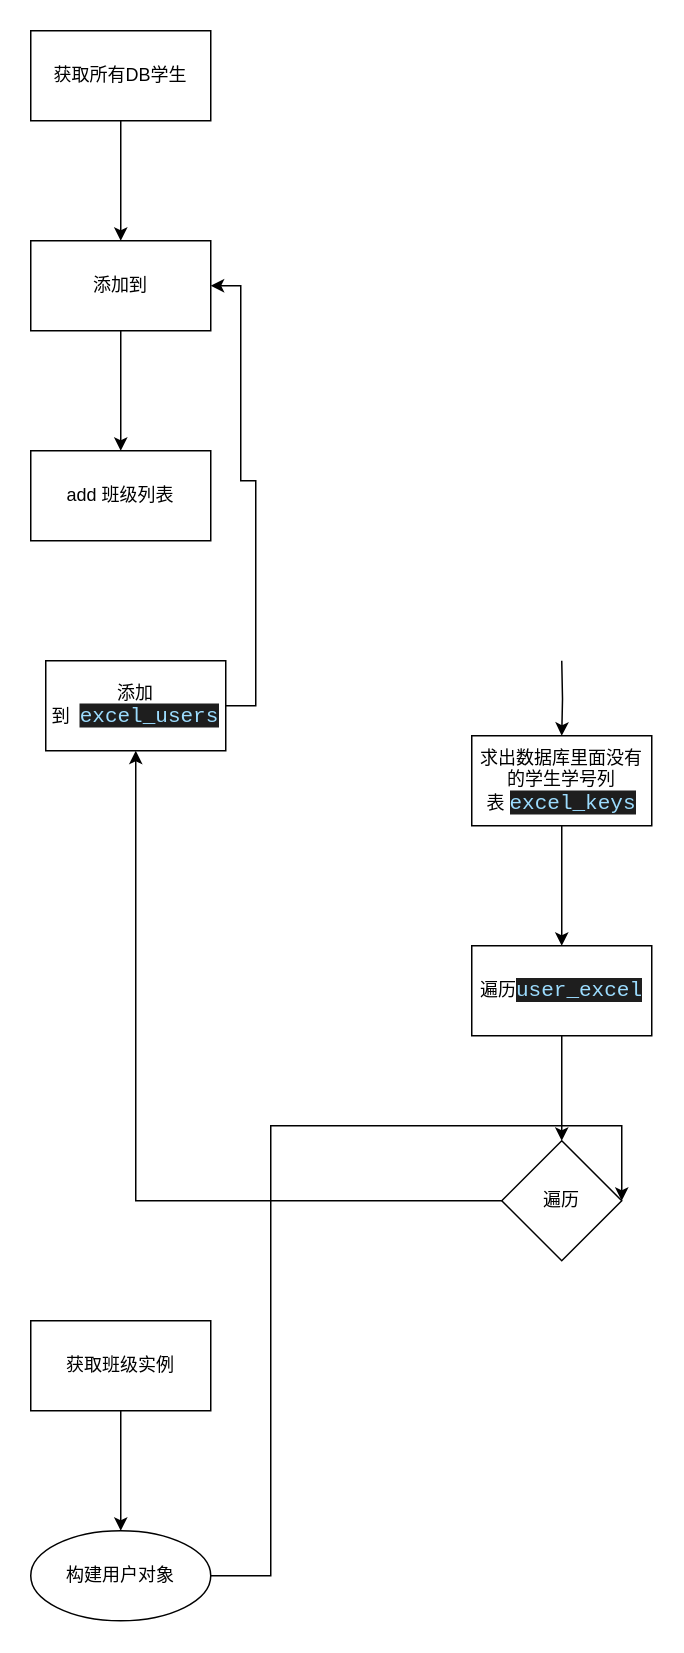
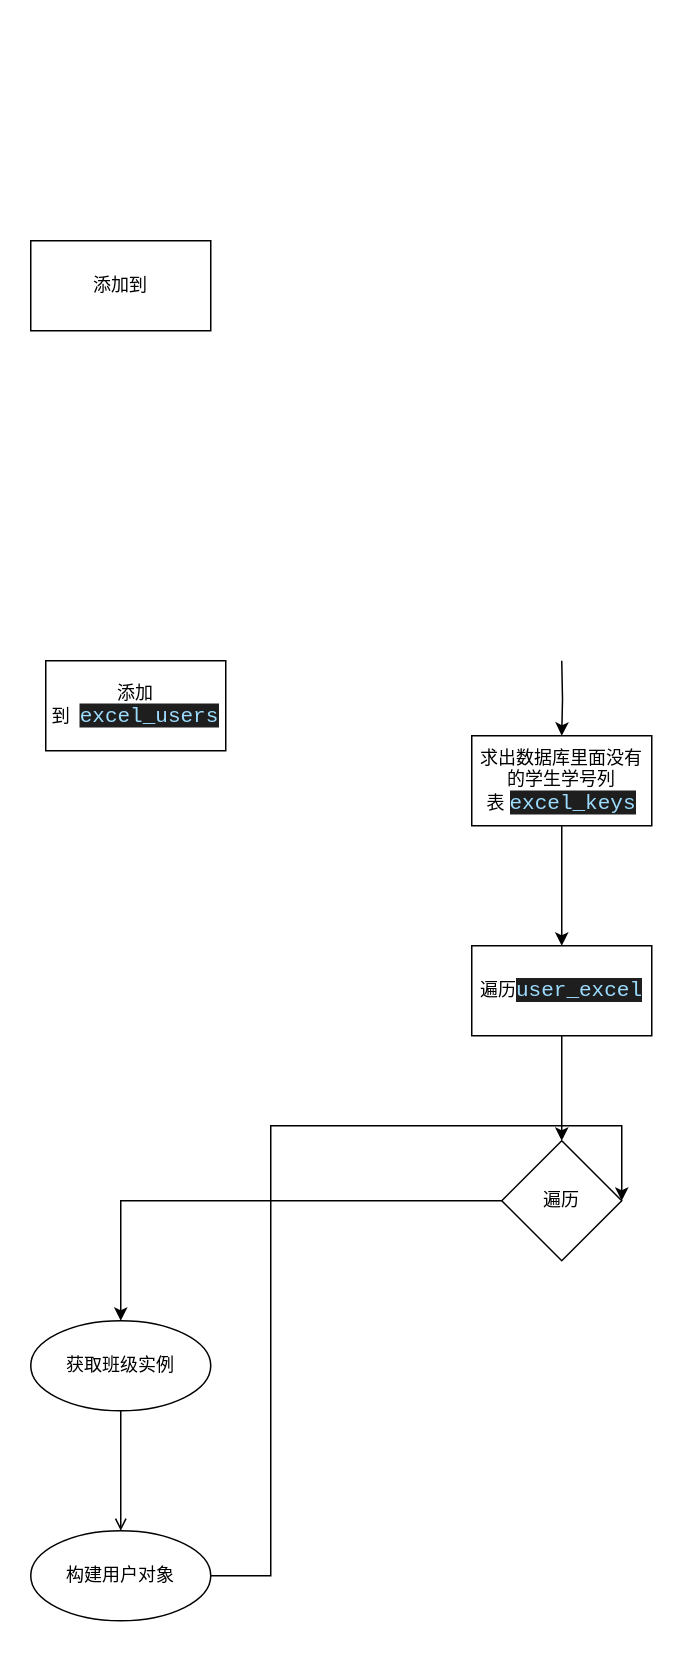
node "获取所有DB学生": removed
edge "获取所有DB学生" -> "添加到": removed
edge "添加到" -> "add 班级列表": removed
edge "添加到 excel_users" -> "添加到": removed
node "add 班级列表": removed
edge "遍历" -> "添加到 excel_users": now "遍历" -> "获取班级实例"
node "获取班级实例": shape rectangle -> ellipse
edge "获取班级实例" -> "构建用户对象": arrowhead classic -> open
